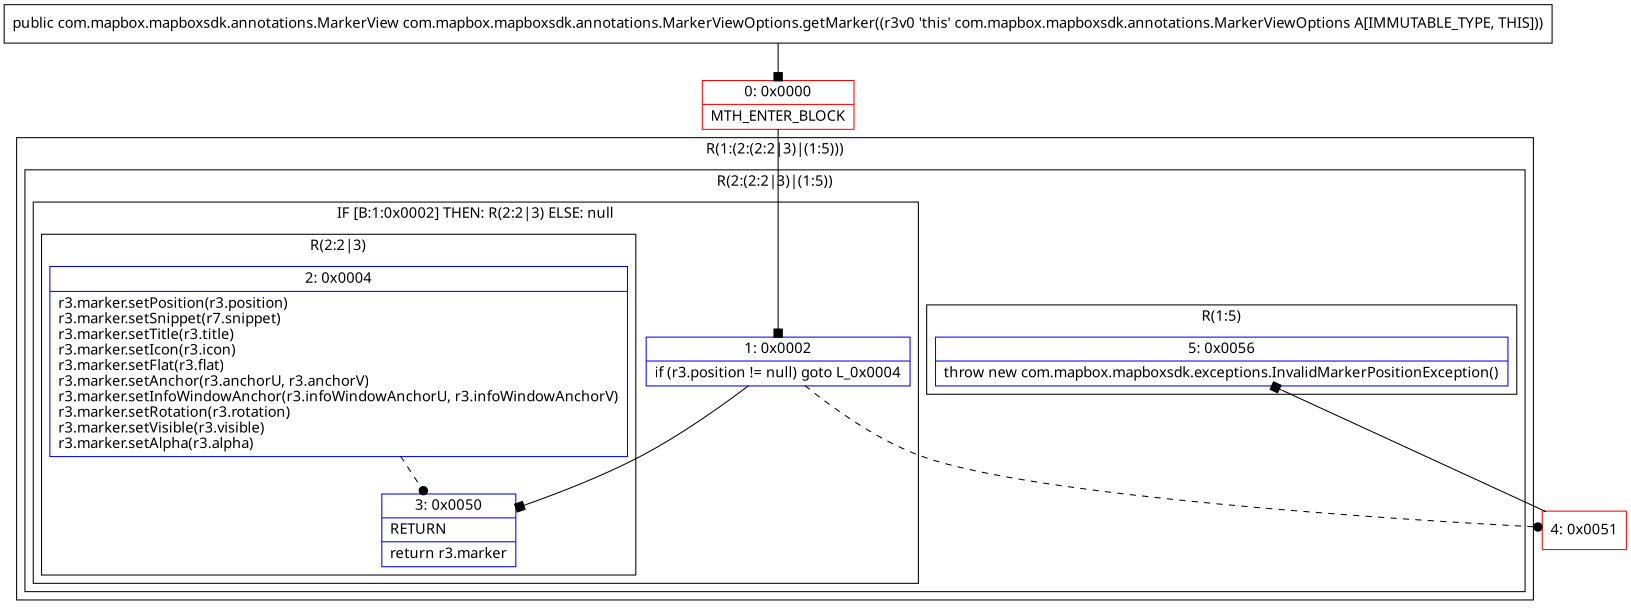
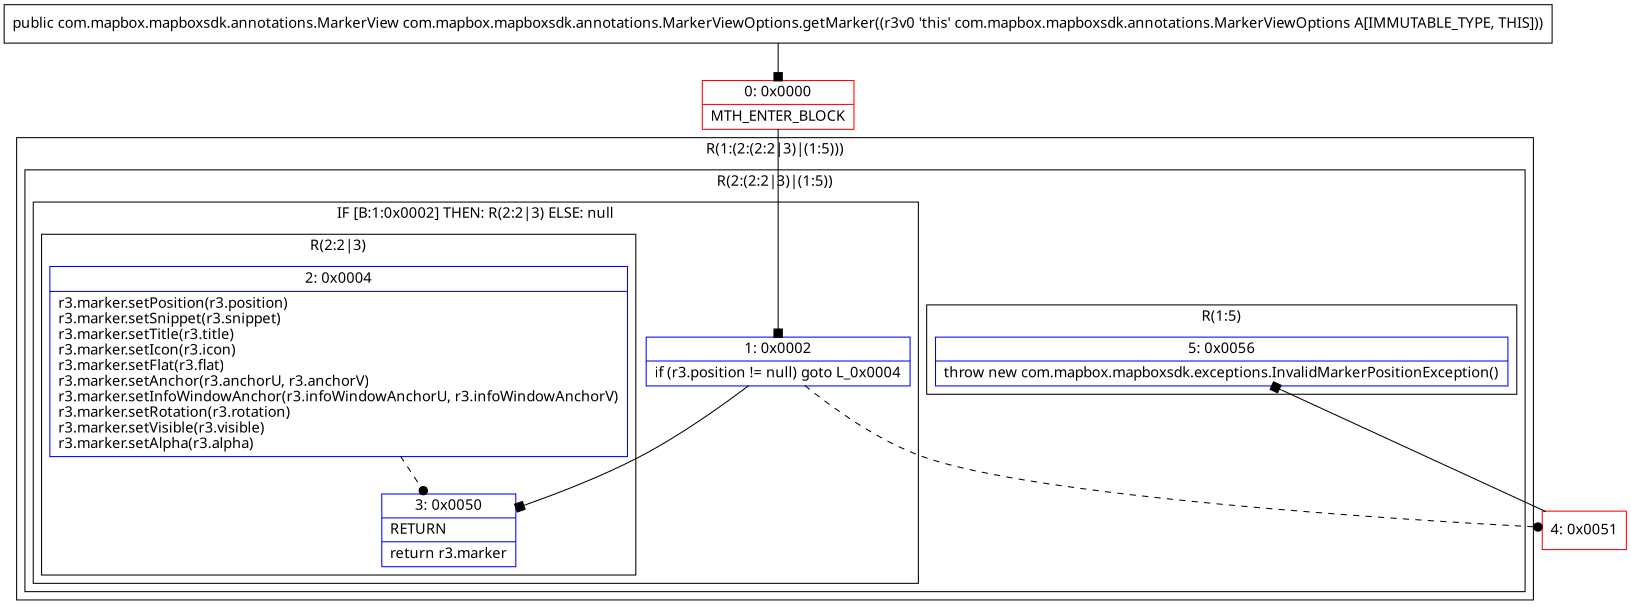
node "2: 0x0004": text "r3.marker.setSnippet(r7.snippet)" -> "r3.marker.setSnippet(r3.snippet)"
